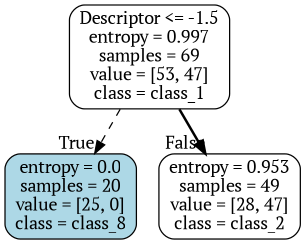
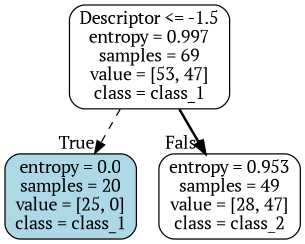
node "entropy = 0.0 samples = 20 value = [25, 0] class = class_8": label "entropy = 0.0 samples = 20 value = [25, 0] class = class_8" -> "entropy = 0.0 samples = 20 value = [25, 0] class = class_1"
